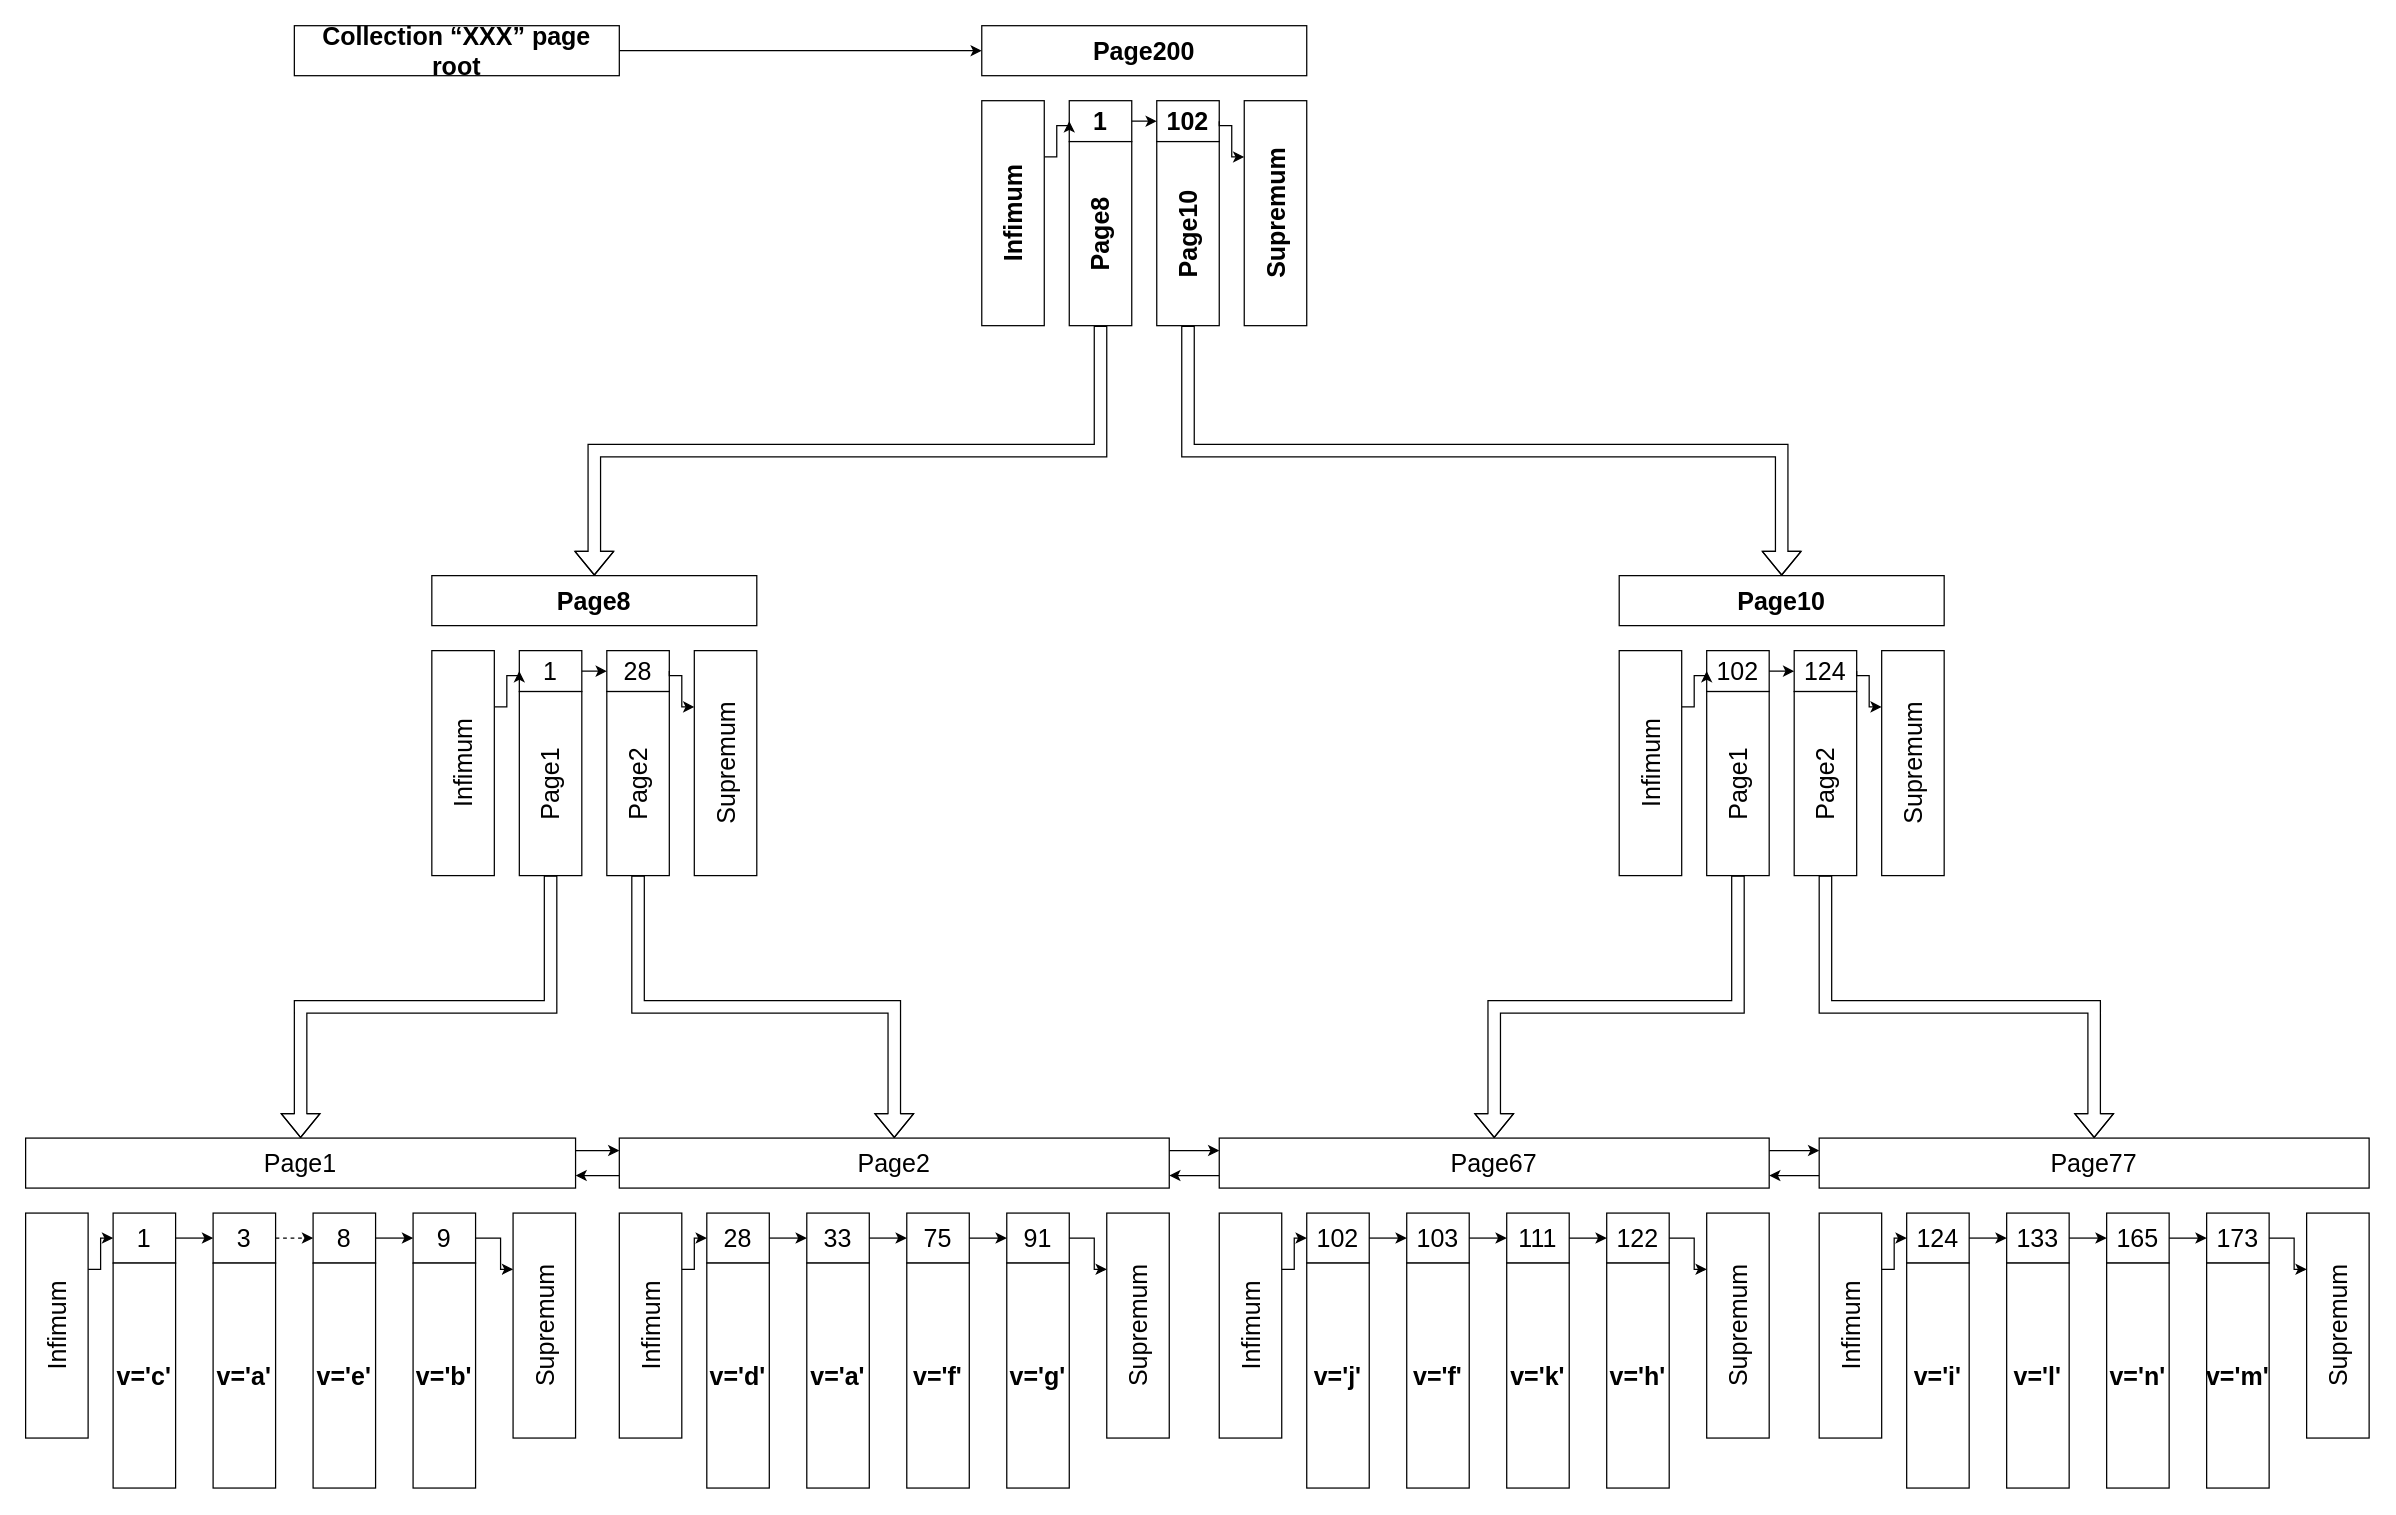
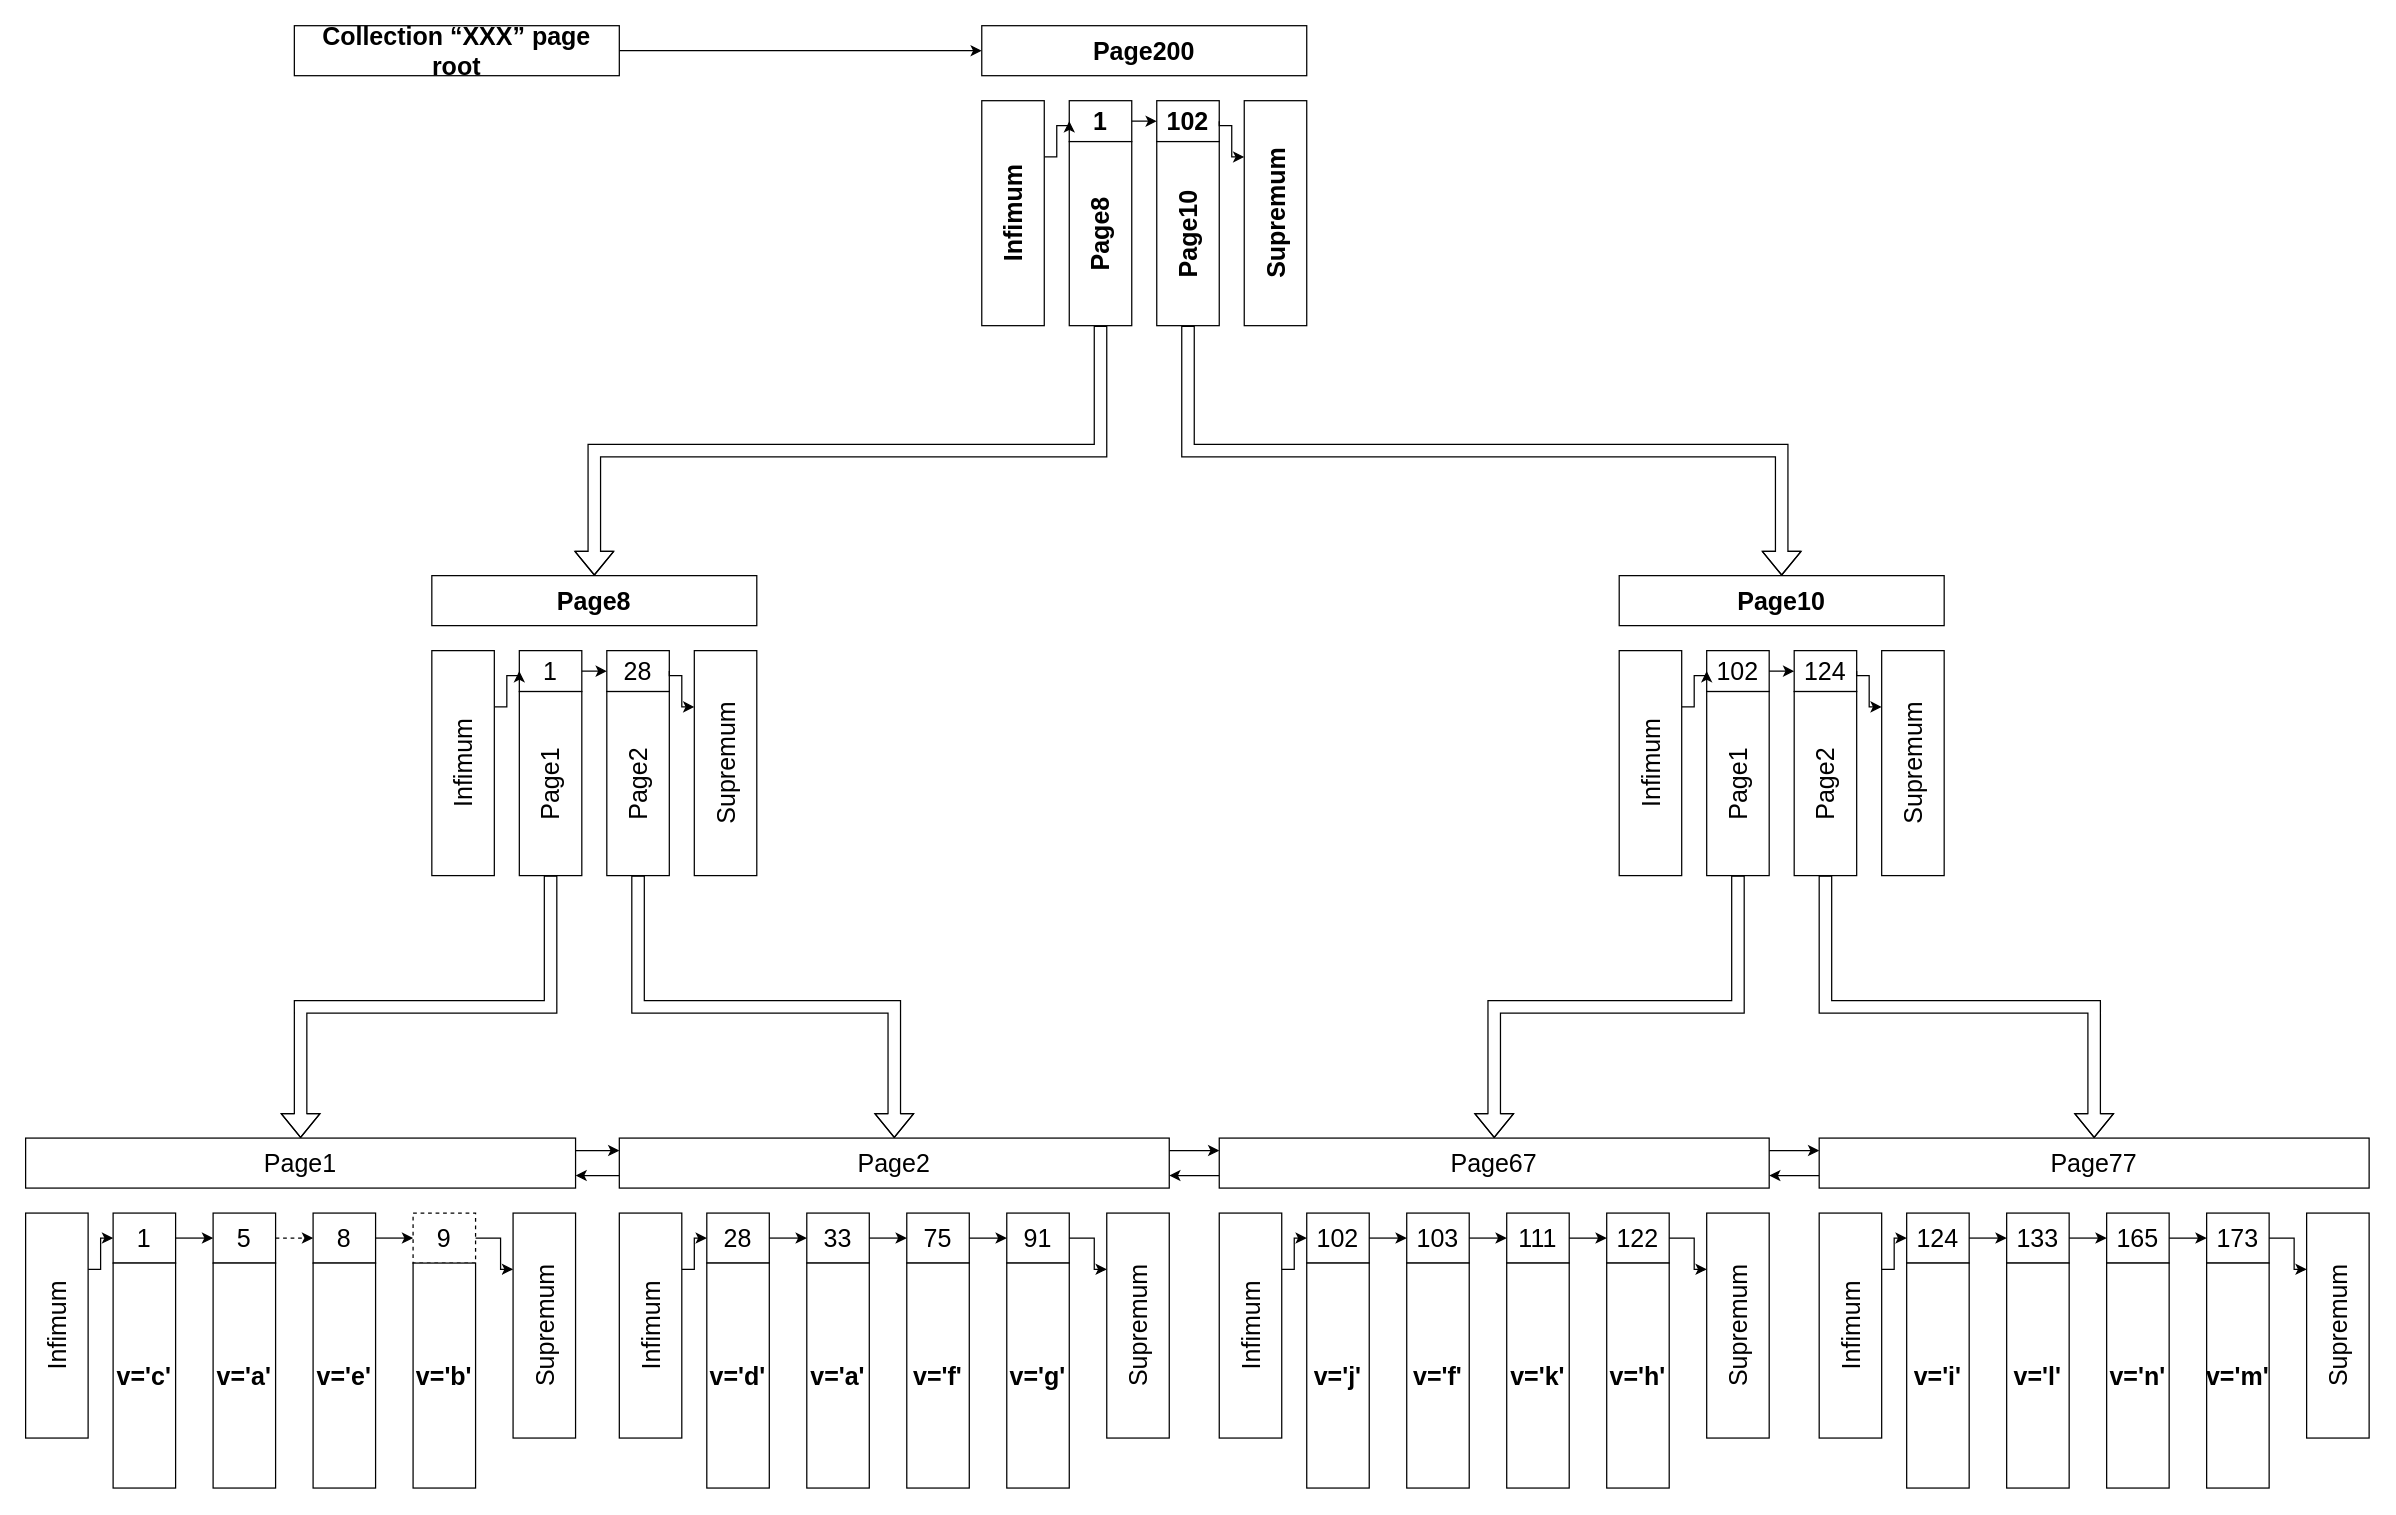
node "3": label "3" -> "5"
node "9": style solid -> dashed
